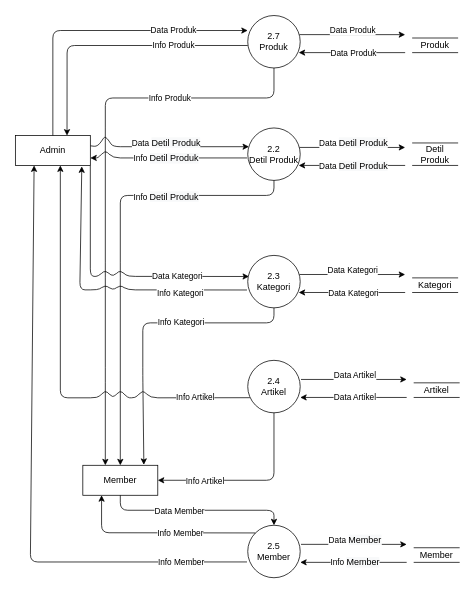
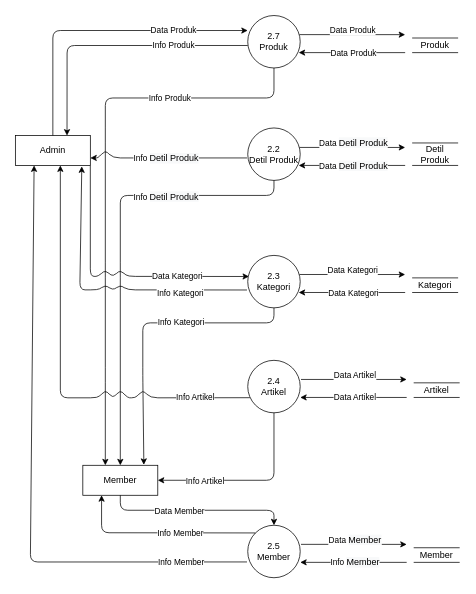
edge "Admin" -> "2.2 Detil Produk": removed, label "Data Detil Produk"
